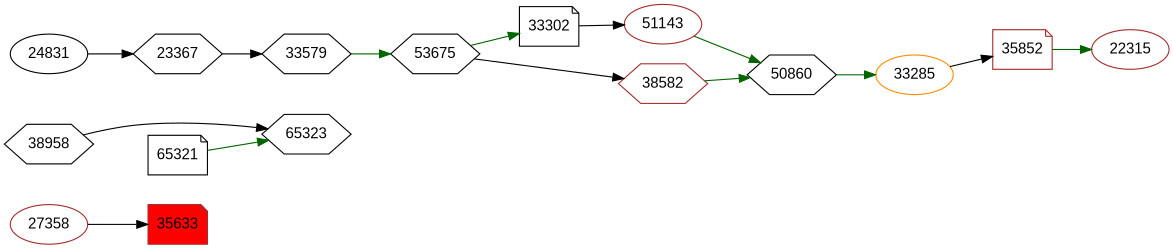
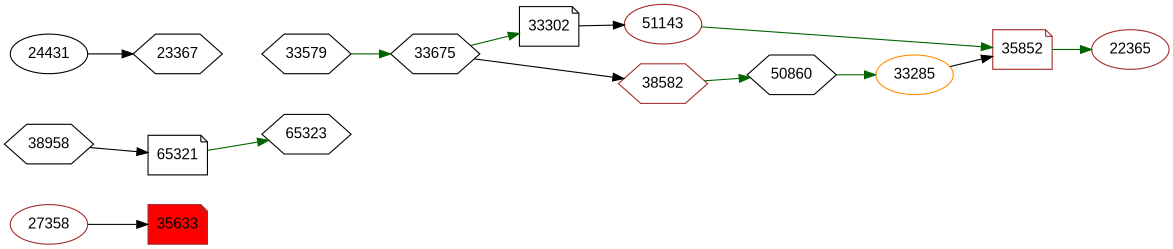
edge "51143" -> "50860": now "51143" -> "35852"
node "22315": label "22315" -> "22365"
node "24831": label "24831" -> "24431"
edge "23367" -> "33579": removed
node "53675": label "53675" -> "33675"
edge "38958" -> "65323": now "38958" -> "65321"
